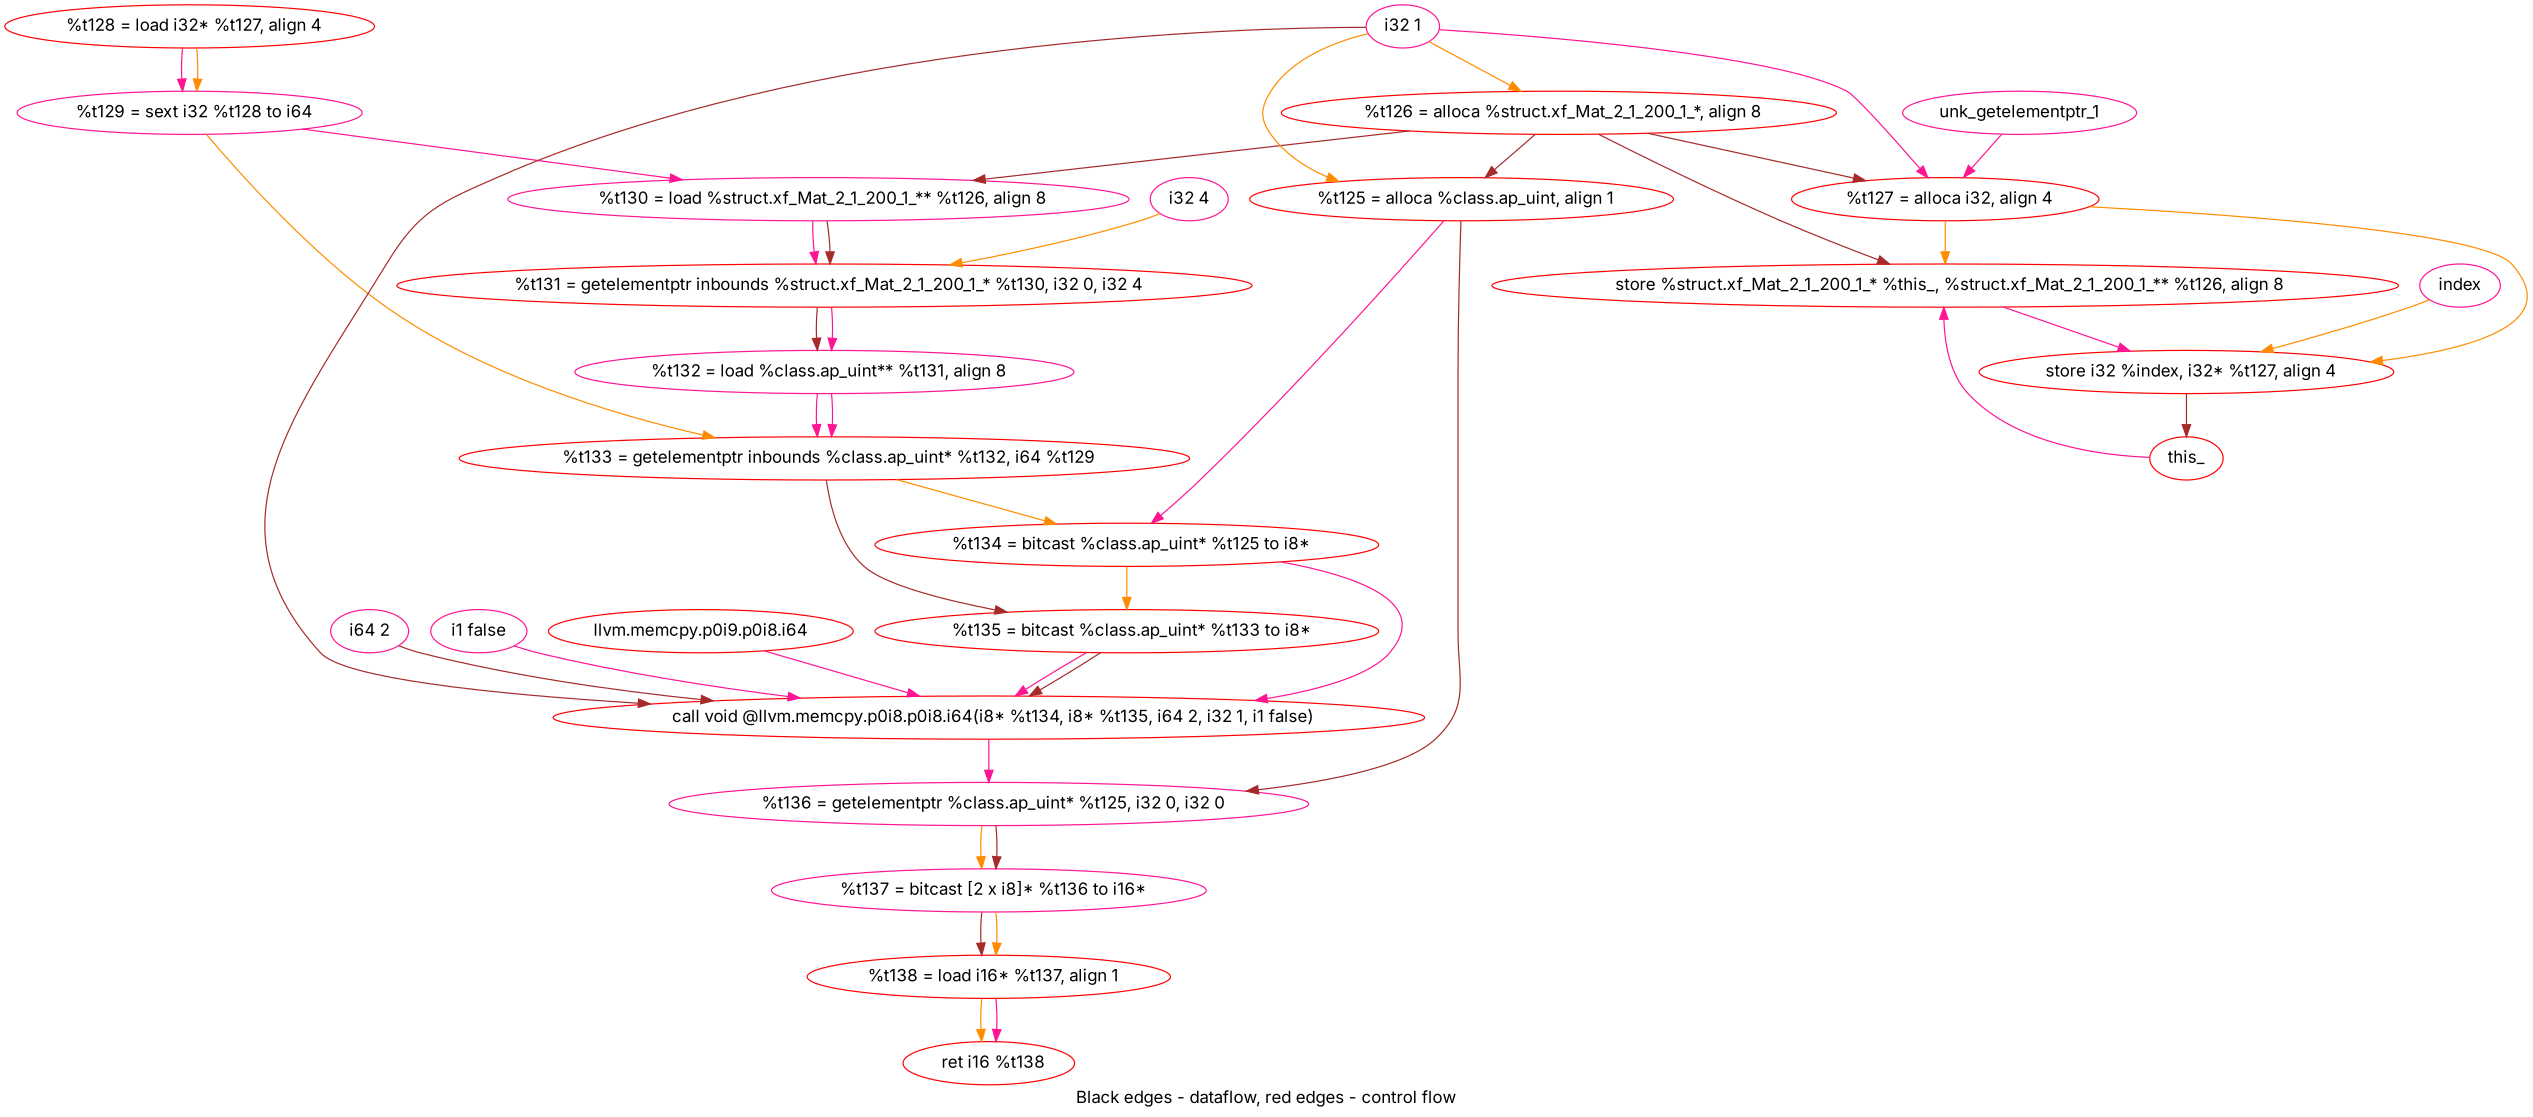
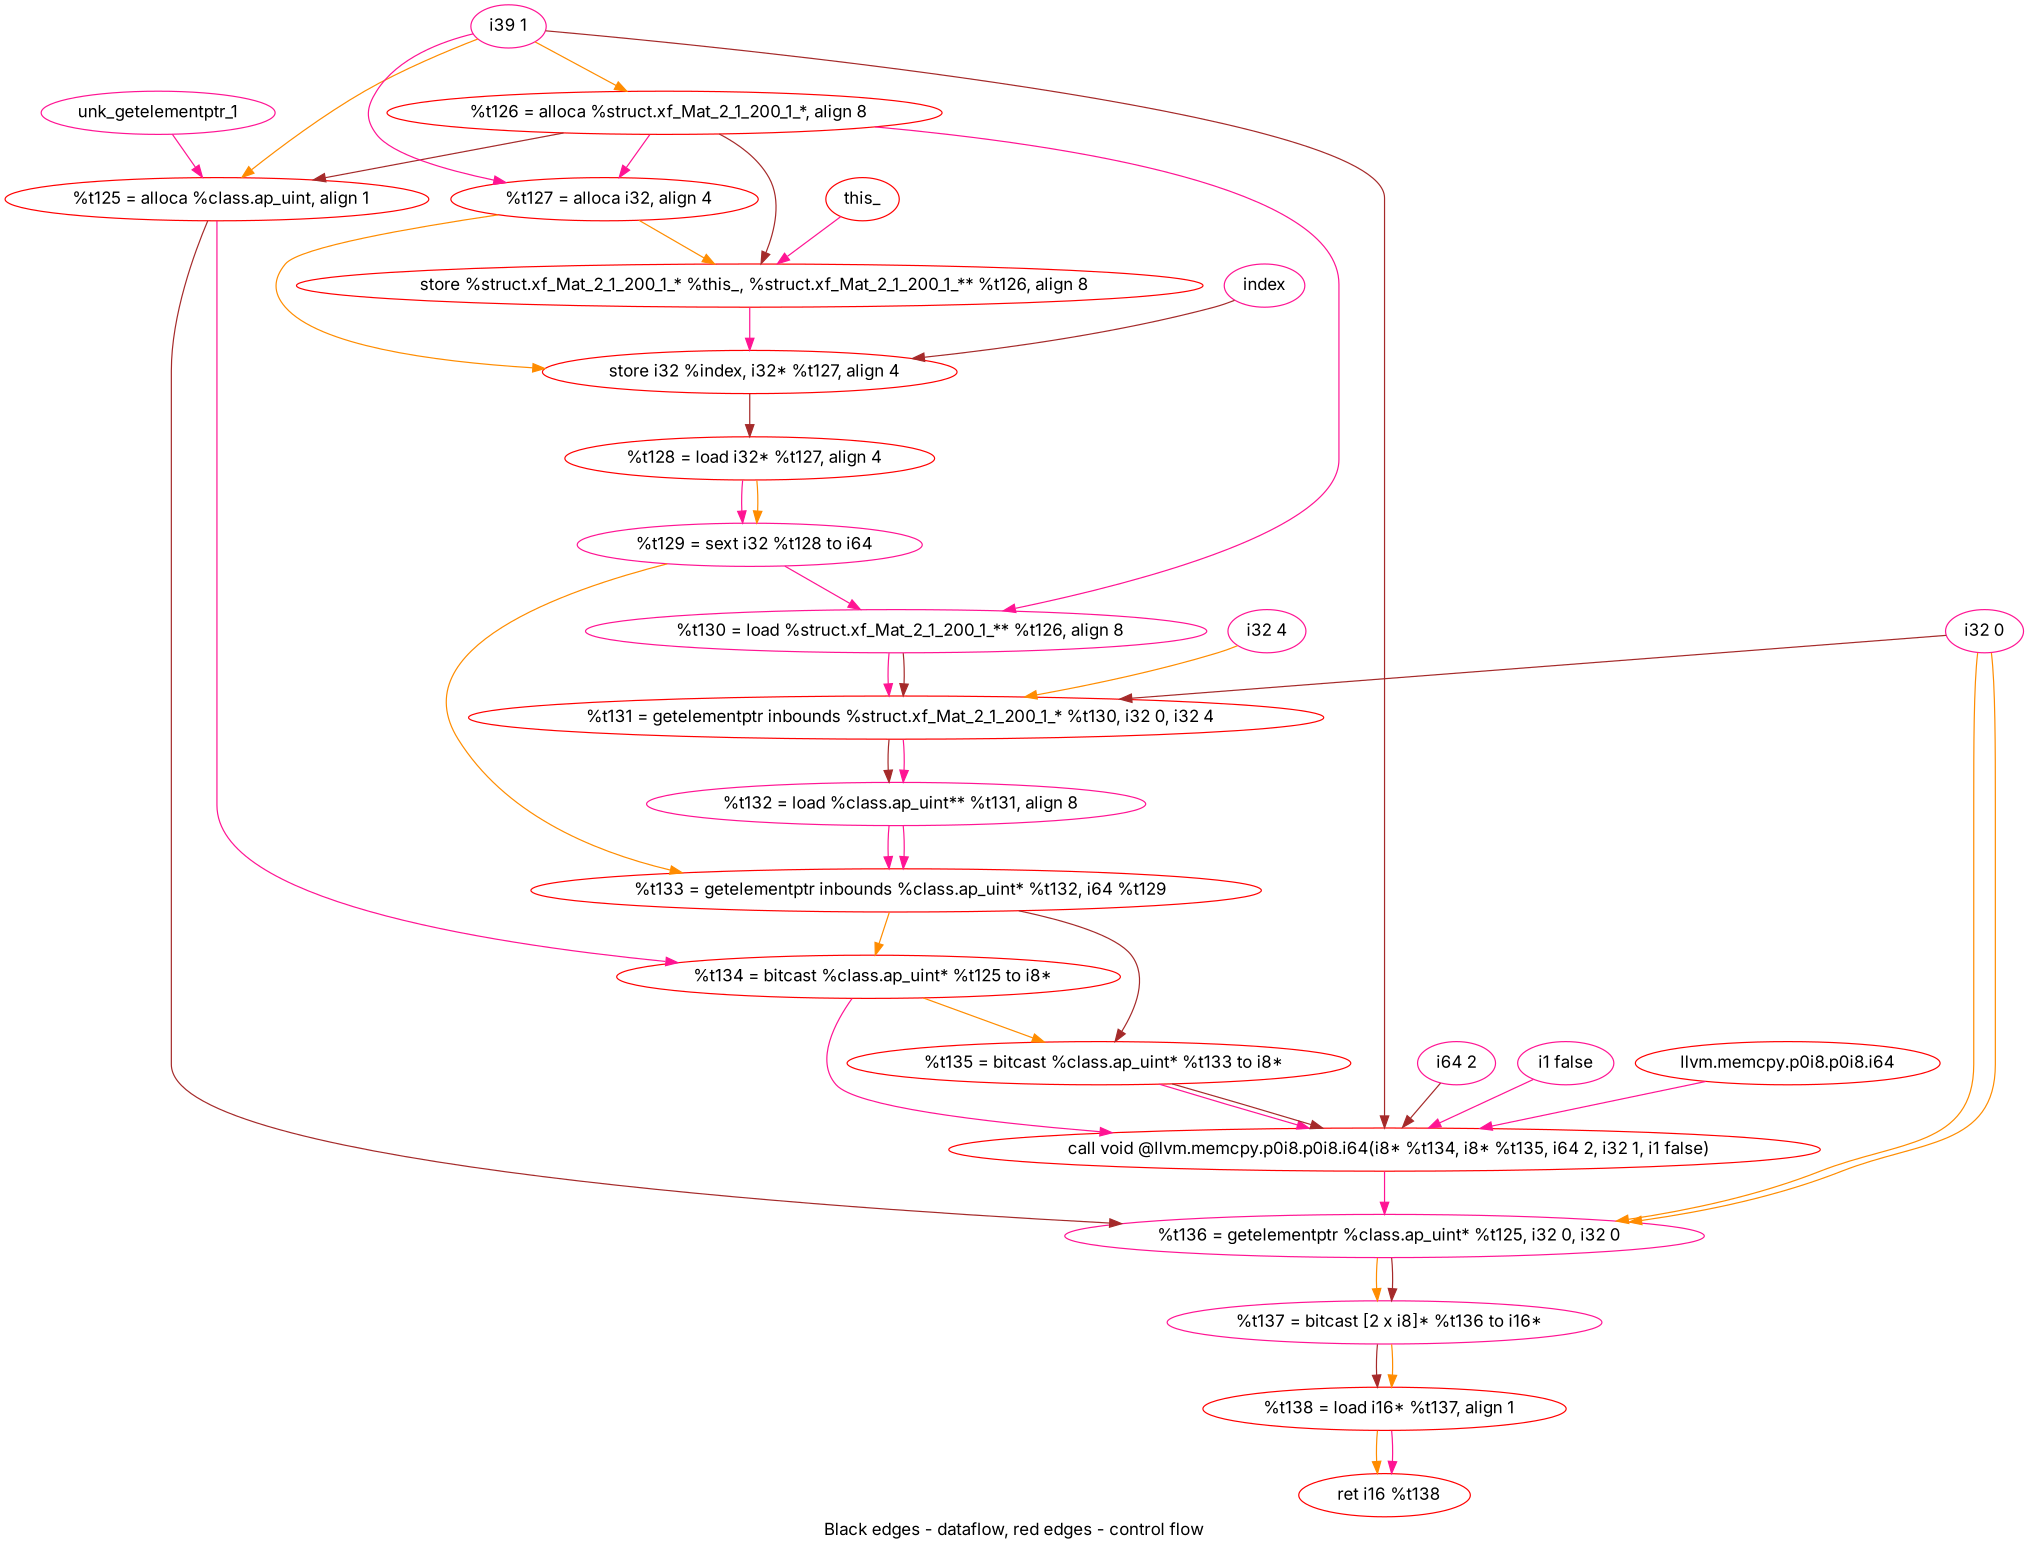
node "i32 1": label "i32 1" -> "i39 1"
edge "unk_getelementptr_1" -> "%t127 = alloca i32, align 4": now "unk_getelementptr_1" -> "%t125 = alloca %class.ap_uint, align 1"
edge "%t126 = alloca %struct.xf_Mat_2_1_200_1_*, align 8" -> "%t130 = load %struct.xf_Mat_2_1_200_1_** %t126, align 8": color brown -> deeppink
edge "%t126 = alloca %struct.xf_Mat_2_1_200_1_*, align 8" -> "%t127 = alloca i32, align 4": color brown -> deeppink
edge "index" -> "store i32 %index, i32* %t127, align 4": color darkorange -> brown
edge "store i32 %index, i32* %t127, align 4" -> "this_": now "store i32 %index, i32* %t127, align 4" -> "%t128 = load i32* %t127, align 4"
node "llvm.memcpy.p0i9.p0i8.i64": label "llvm.memcpy.p0i9.p0i8.i64" -> "llvm.memcpy.p0i8.p0i8.i64"
node "i32 0": added
